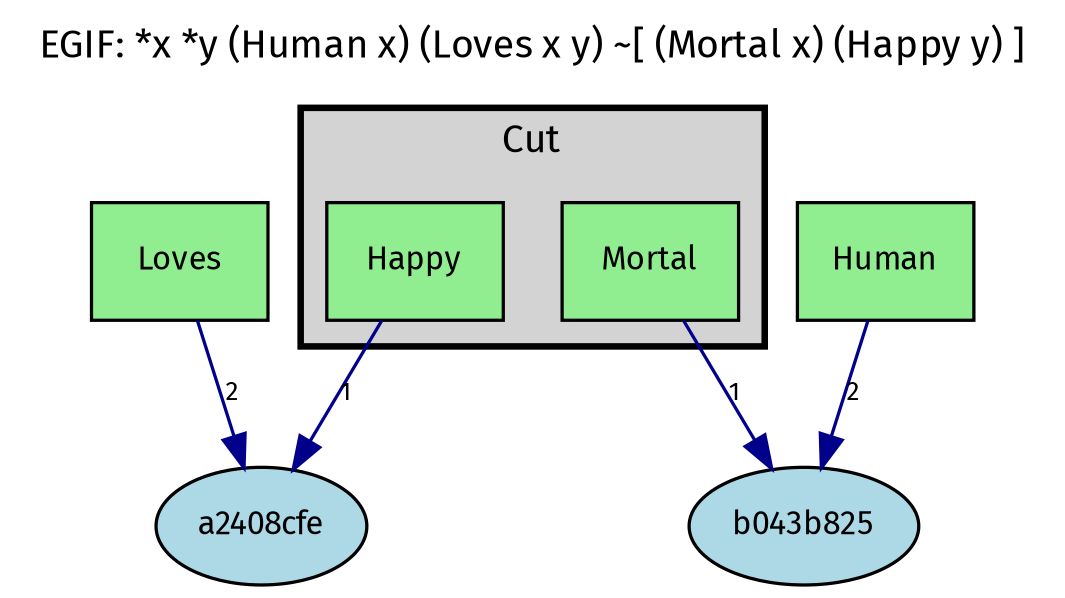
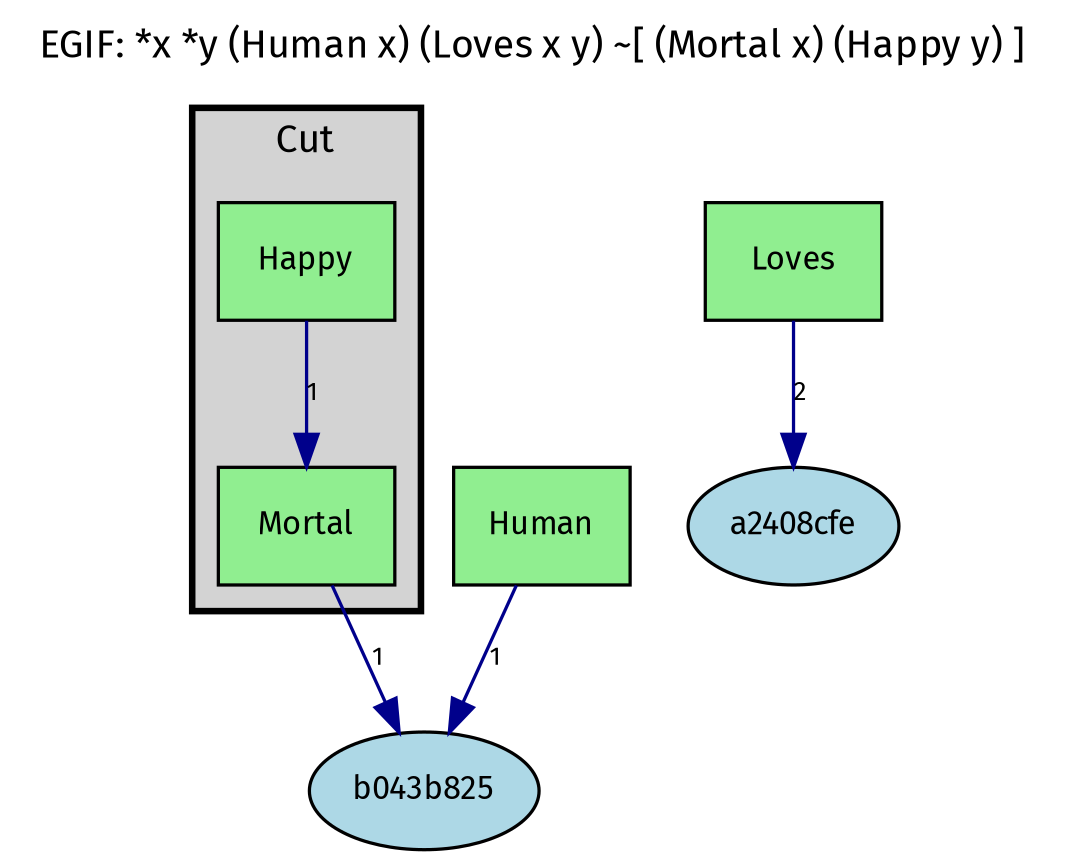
edge "Happy" -> "a2408cfe": now "Happy" -> "Mortal"
edge "Human" -> "b043b825": label "2" -> "1"
